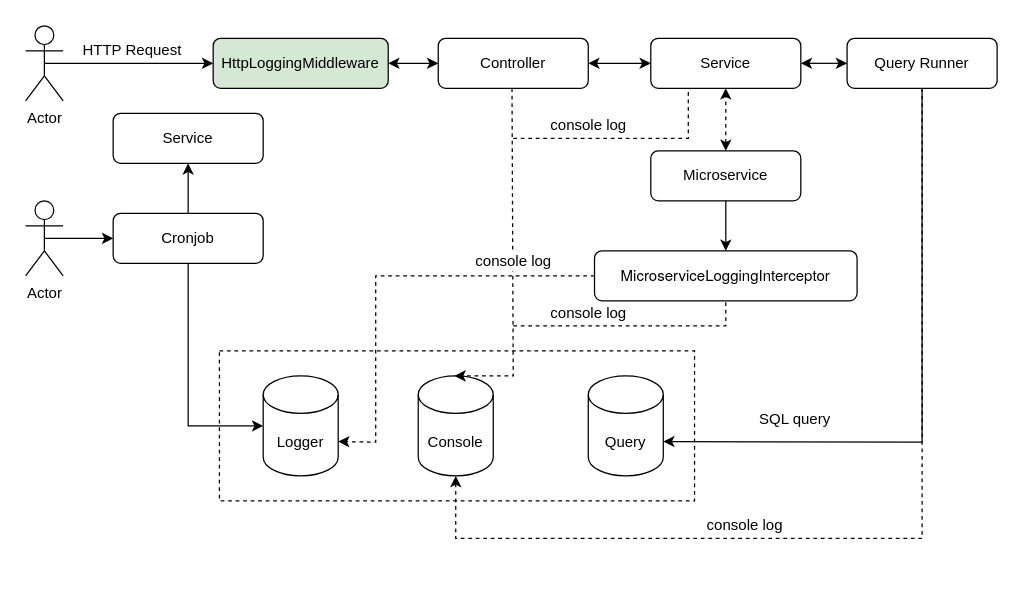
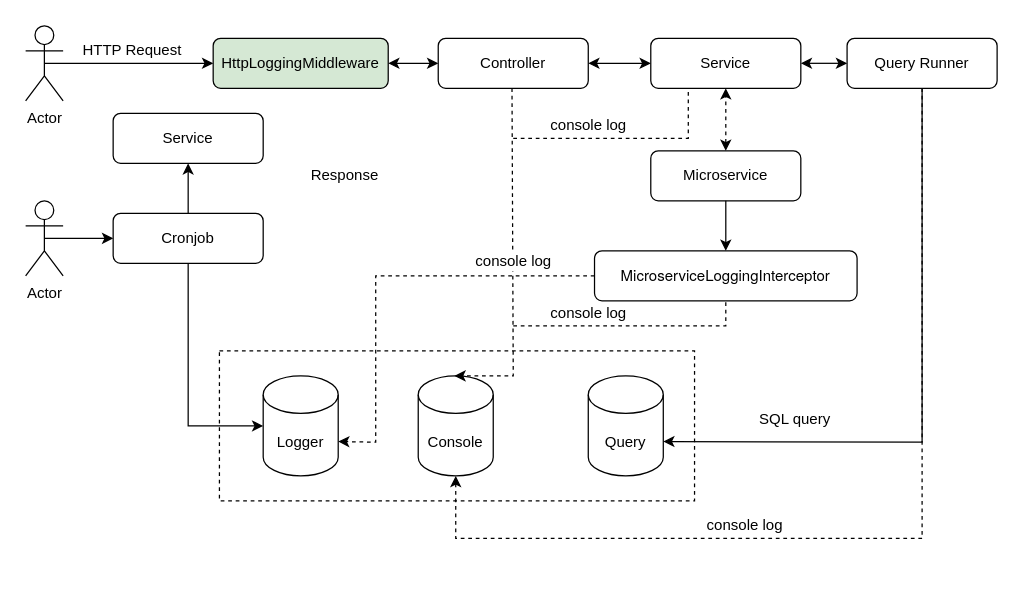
node "Response": added
